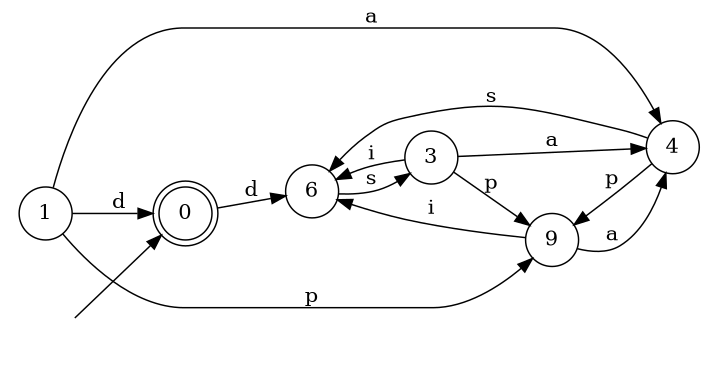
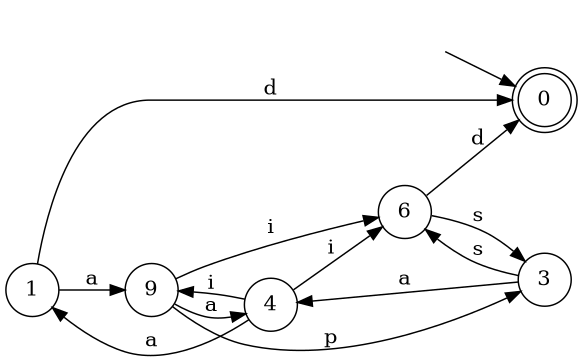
edge "1" -> "4": reversed
edge "4" -> "6": label "s" -> "i"
edge "3" -> "6": label "i" -> "s"
edge "4" -> "9": label "p" -> "i"
edge "3" -> "9": reversed
edge "0" -> "6": reversed
edge "1" -> "9": label "p" -> "a"
